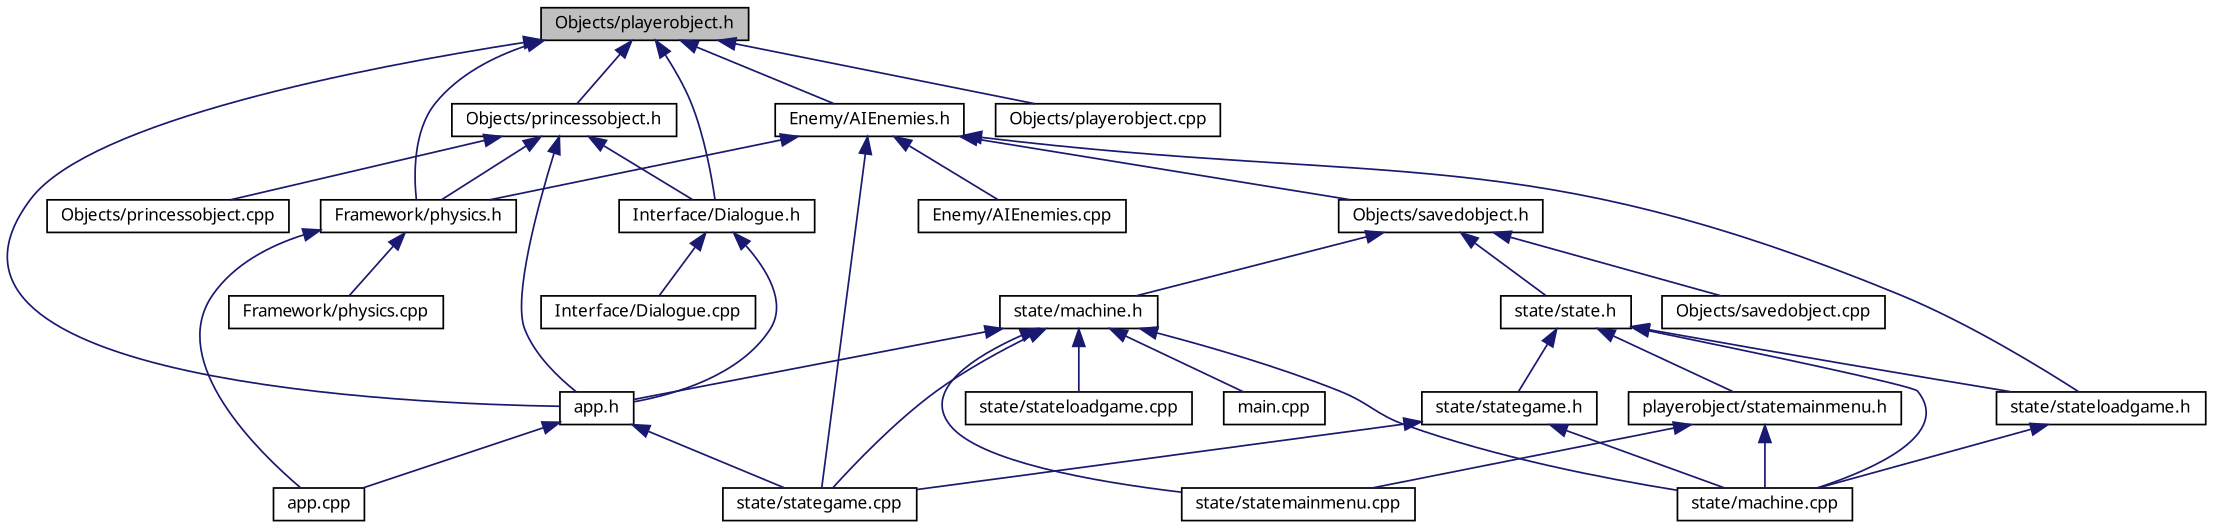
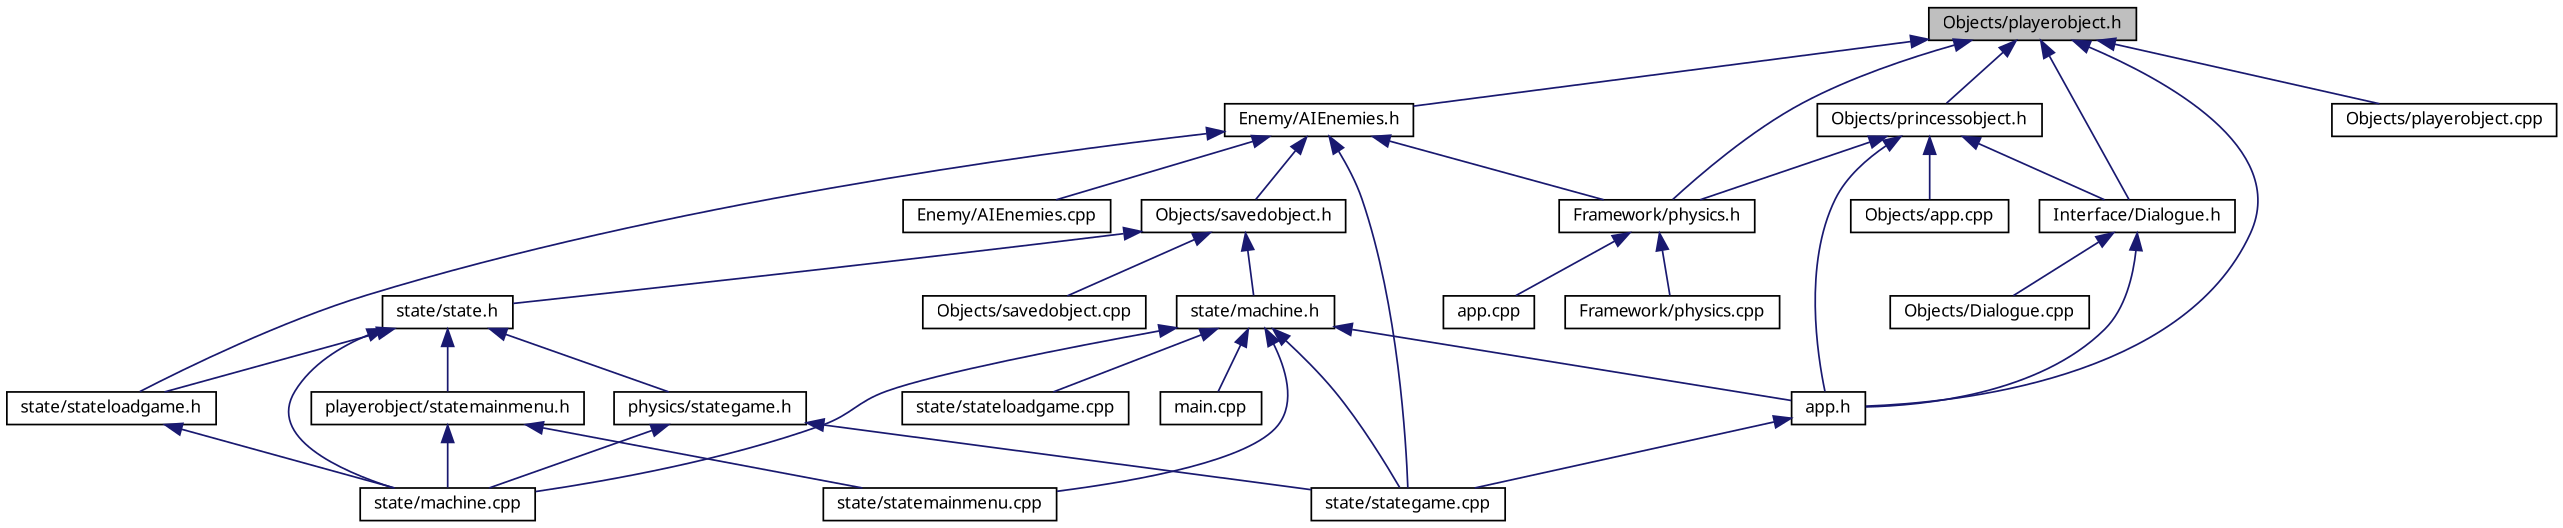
node "Objects/princessobject.cpp": label "Objects/princessobject.cpp" -> "Objects/app.cpp"
node "Interface/Dialogue.cpp": label "Interface/Dialogue.cpp" -> "Objects/Dialogue.cpp"
node "state/stategame.h": label "state/stategame.h" -> "physics/stategame.h"
edge "app.cpp" -> "app.h": removed
